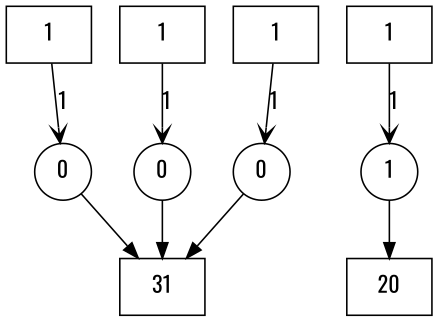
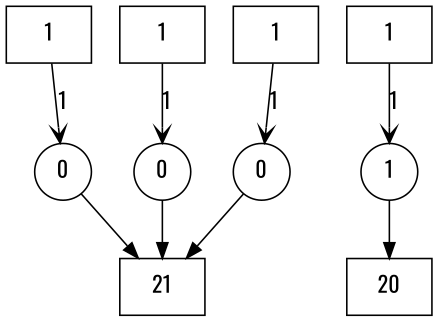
node "31": label "31" -> "21"
